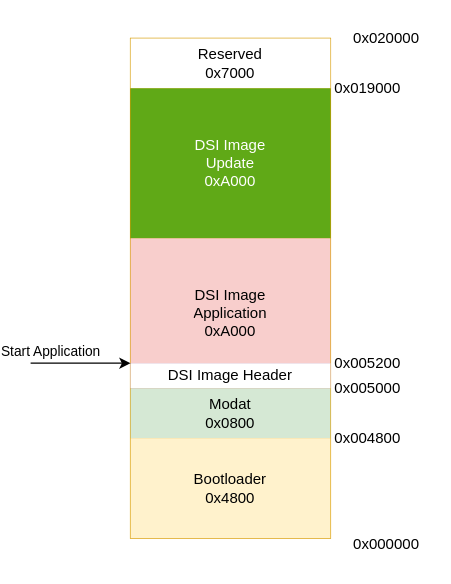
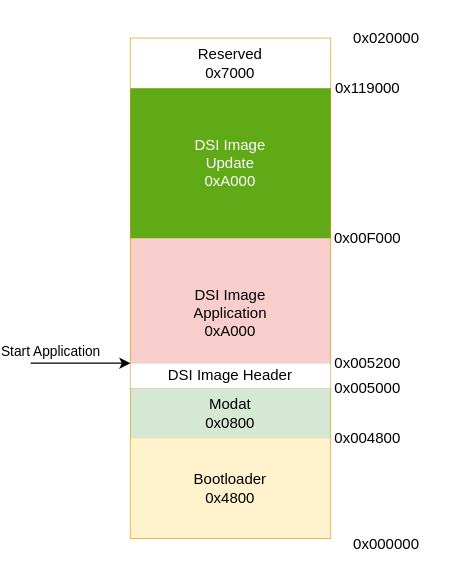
node "0x019000": label "0x019000" -> "0x119000"
node "0x00F000": added
